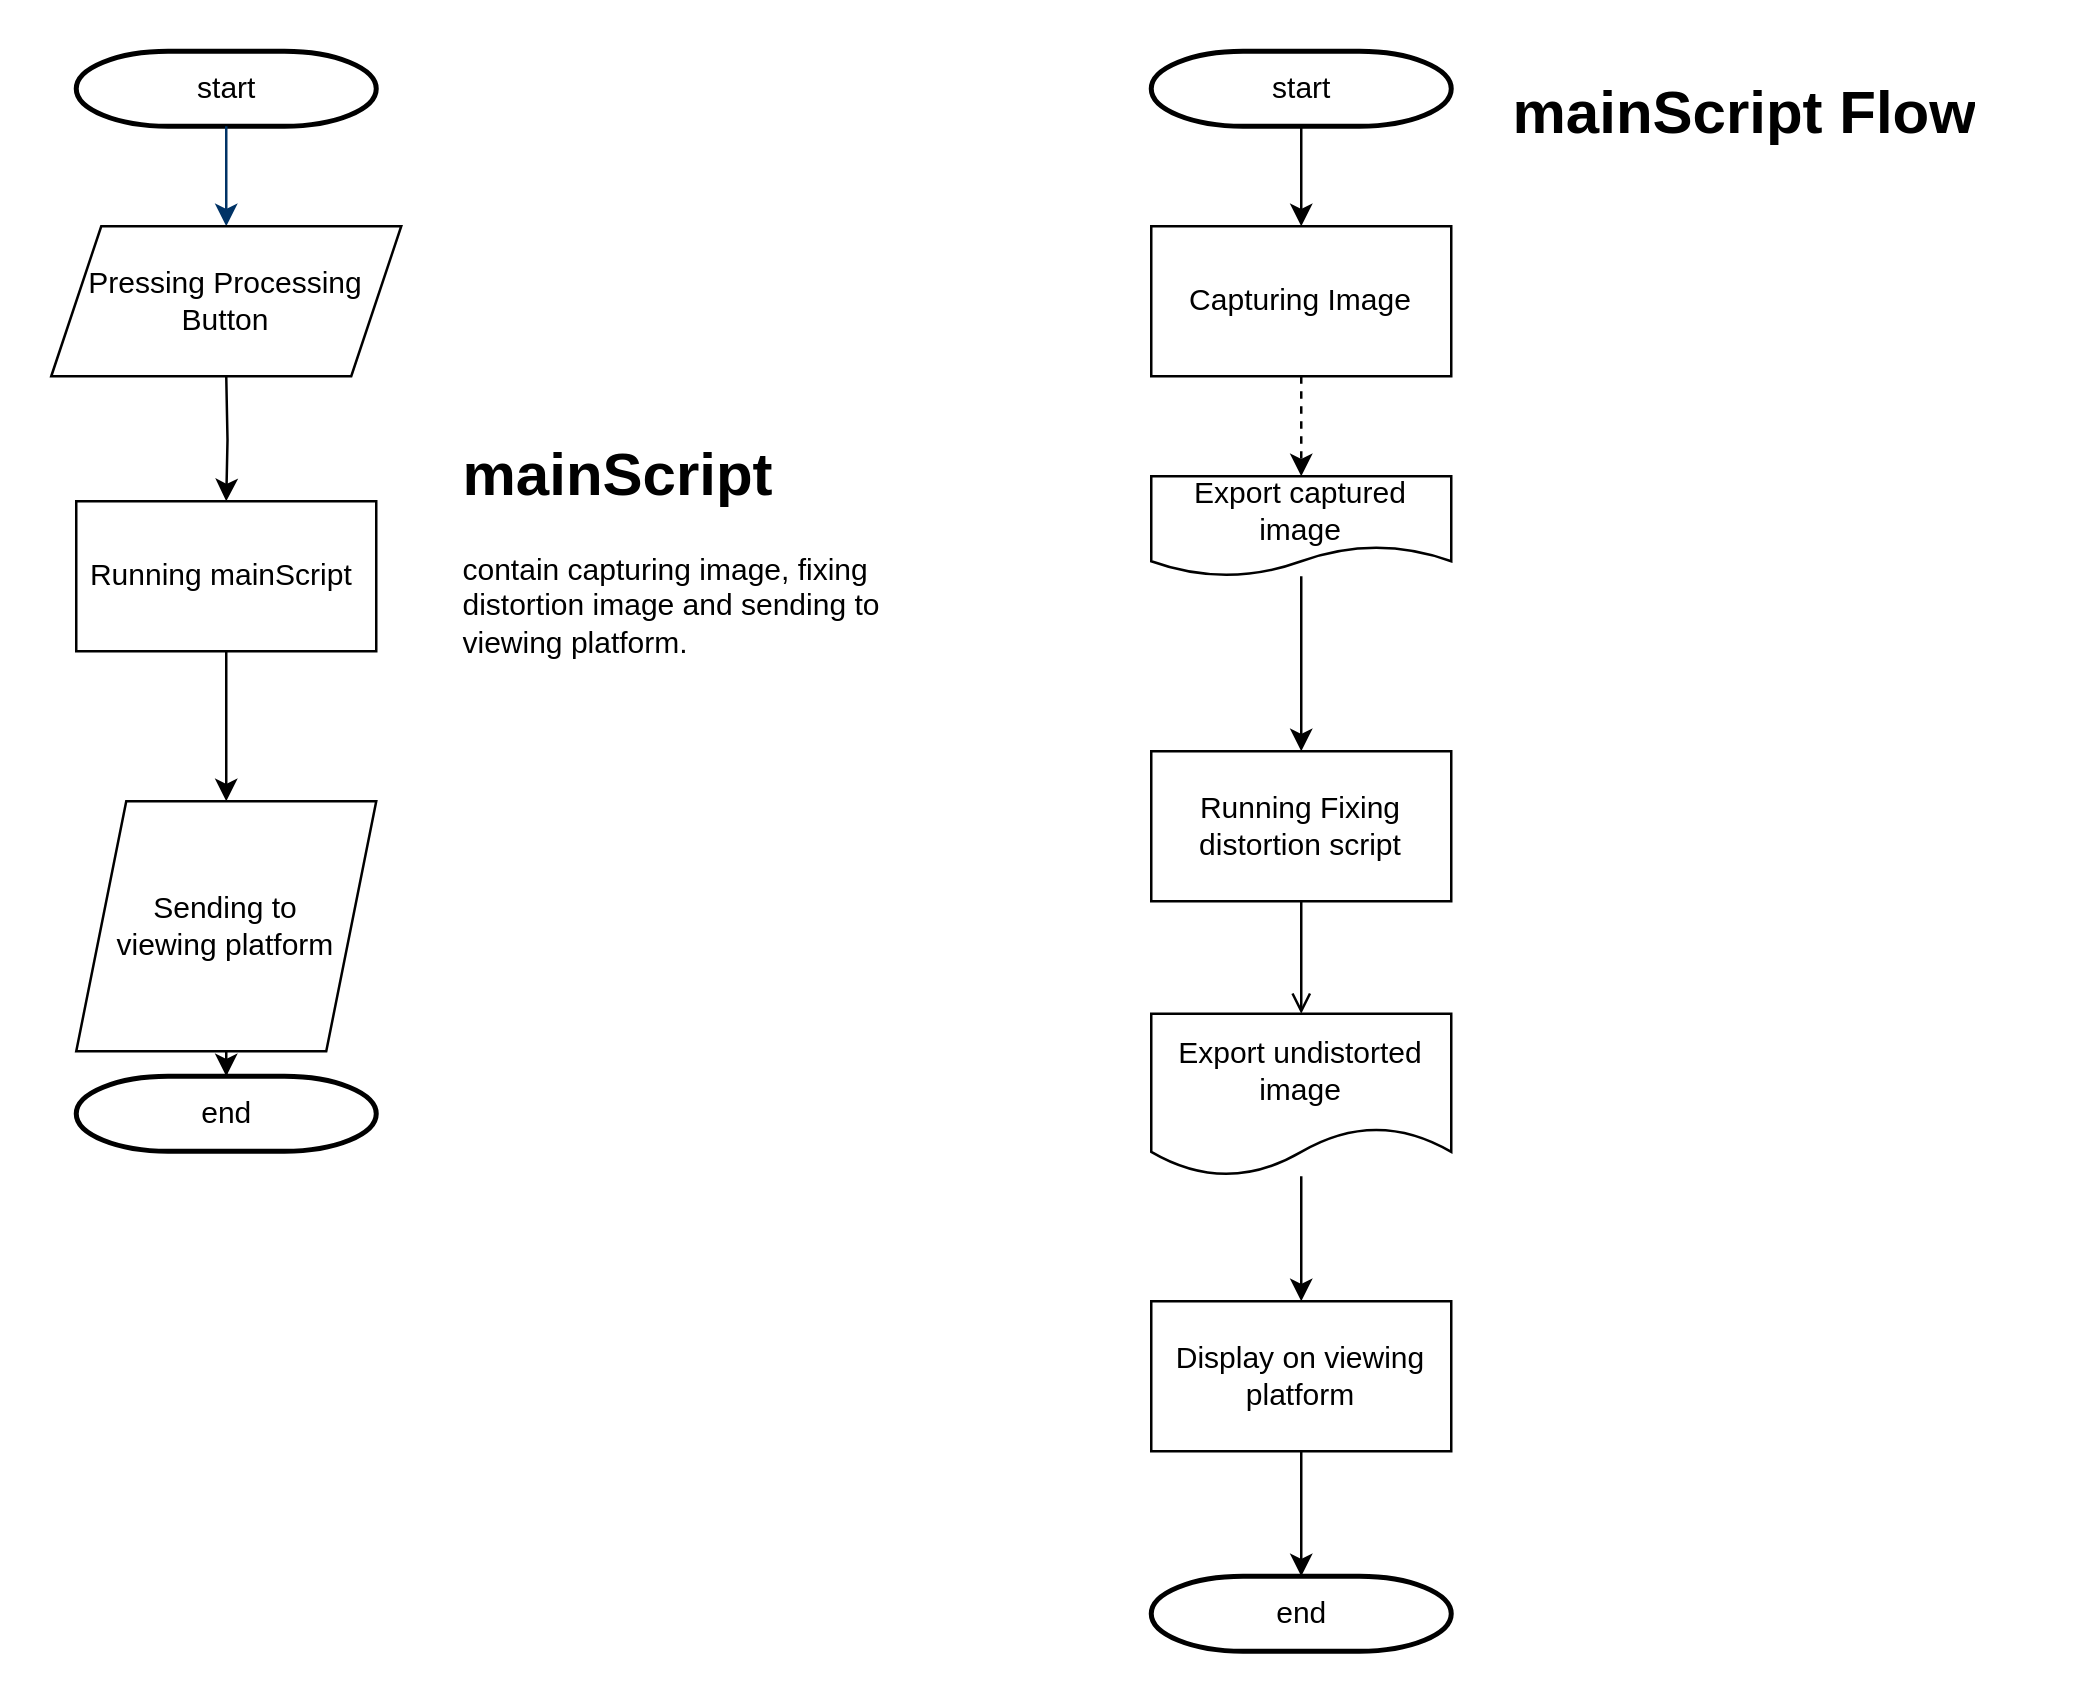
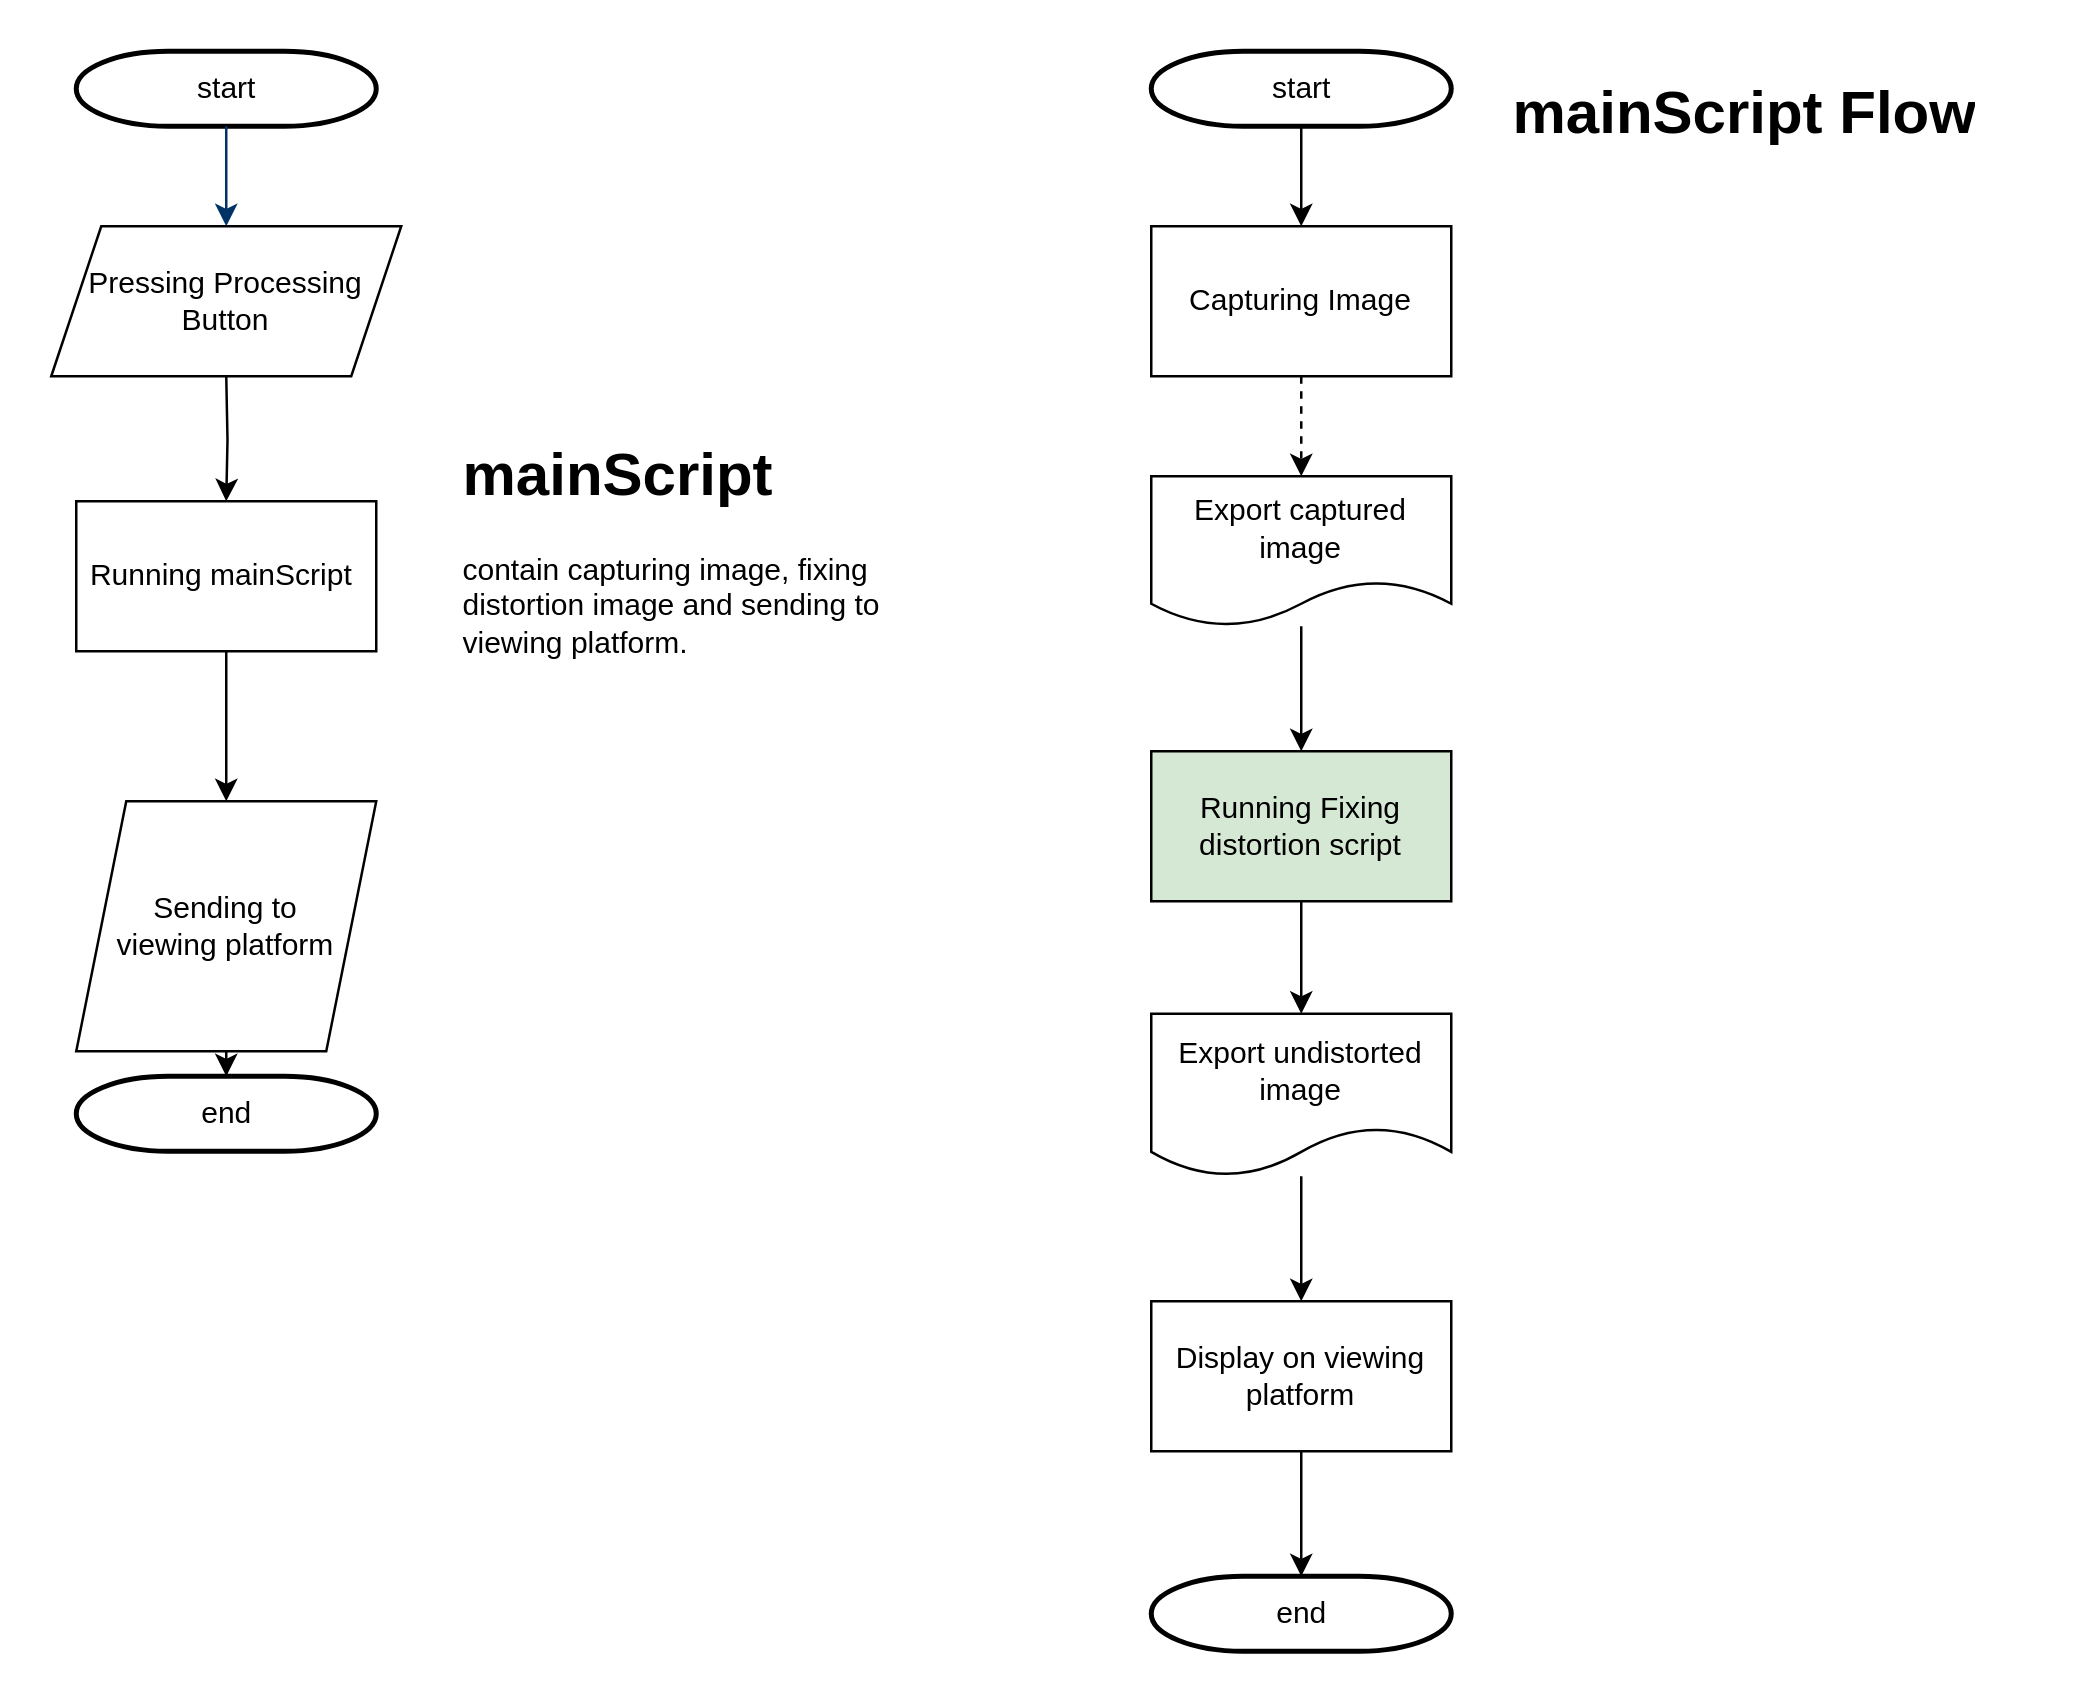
node "Export captured image": size 300x100 -> 300x150
node "Running Fixing distortion script": fillcolor #ffffff -> #d5e8d4
edge "Running Fixing distortion script" -> "Export undistorted image": arrowhead open -> classic
